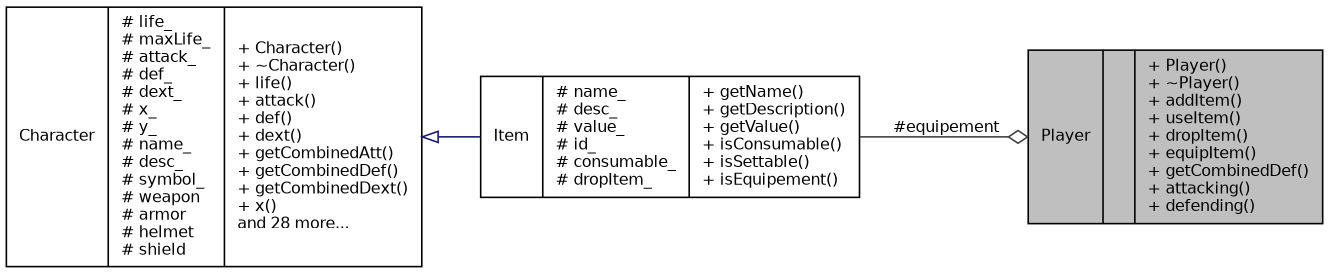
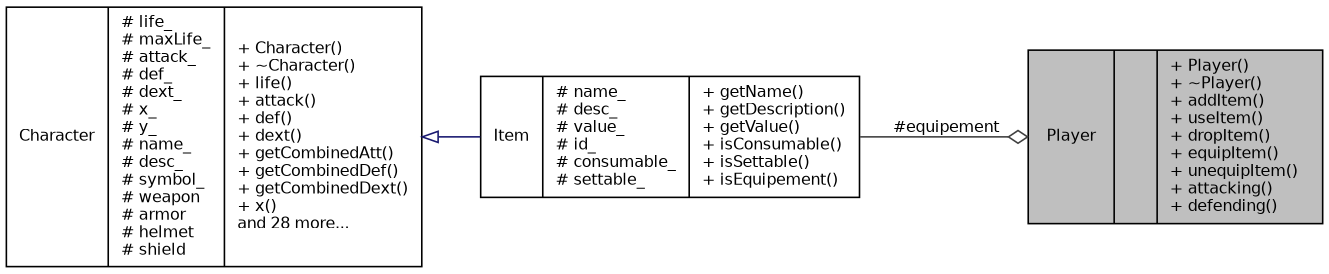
node "Player": text "+ getCombinedDef()" -> "+ unequipItem()"
node "Item": text "# dropItem_" -> "# settable_"
